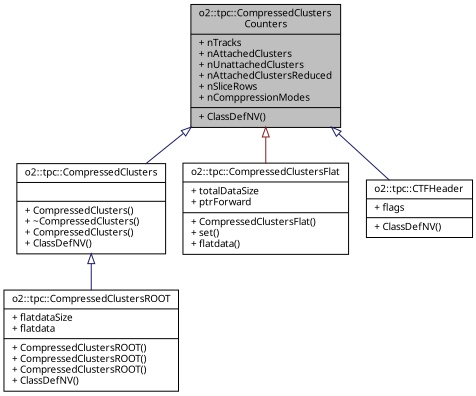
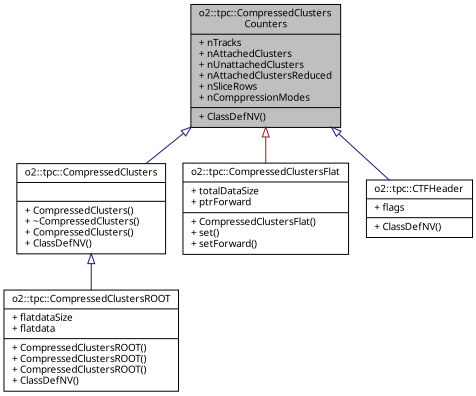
node "o2::tpc::CompressedClustersFlat": text "+ flatdata()" -> "+ setForward()"
